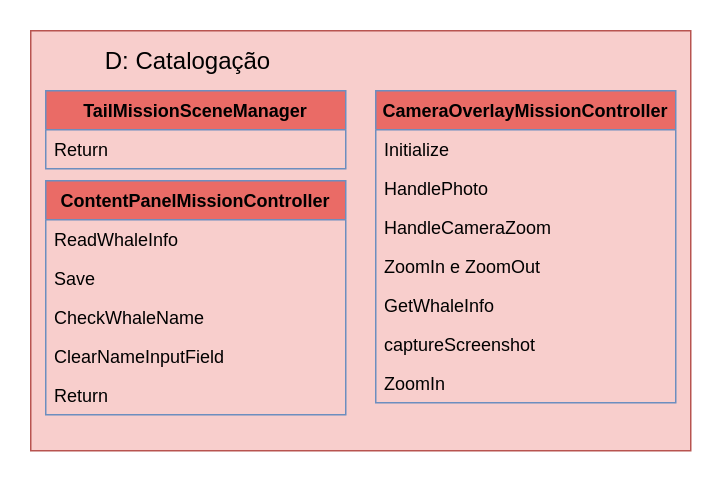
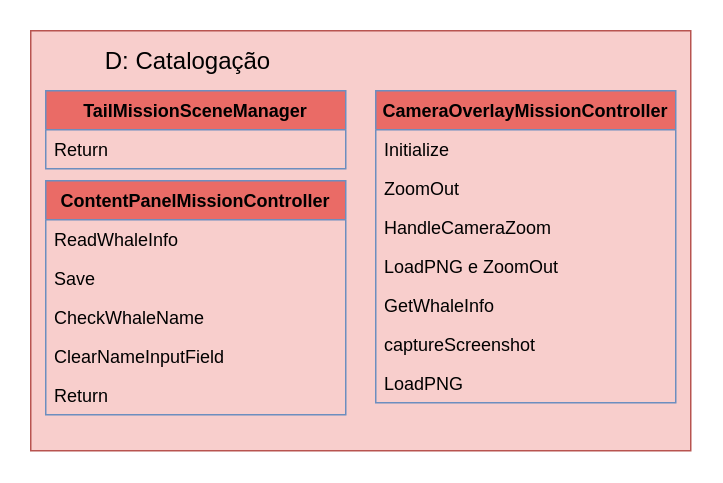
node "HandlePhoto": label "HandlePhoto" -> "ZoomOut"
node "ZoomIn e ZoomOut": label "ZoomIn e ZoomOut" -> "LoadPNG e ZoomOut"
node "ZoomIn": label "ZoomIn" -> "LoadPNG"
